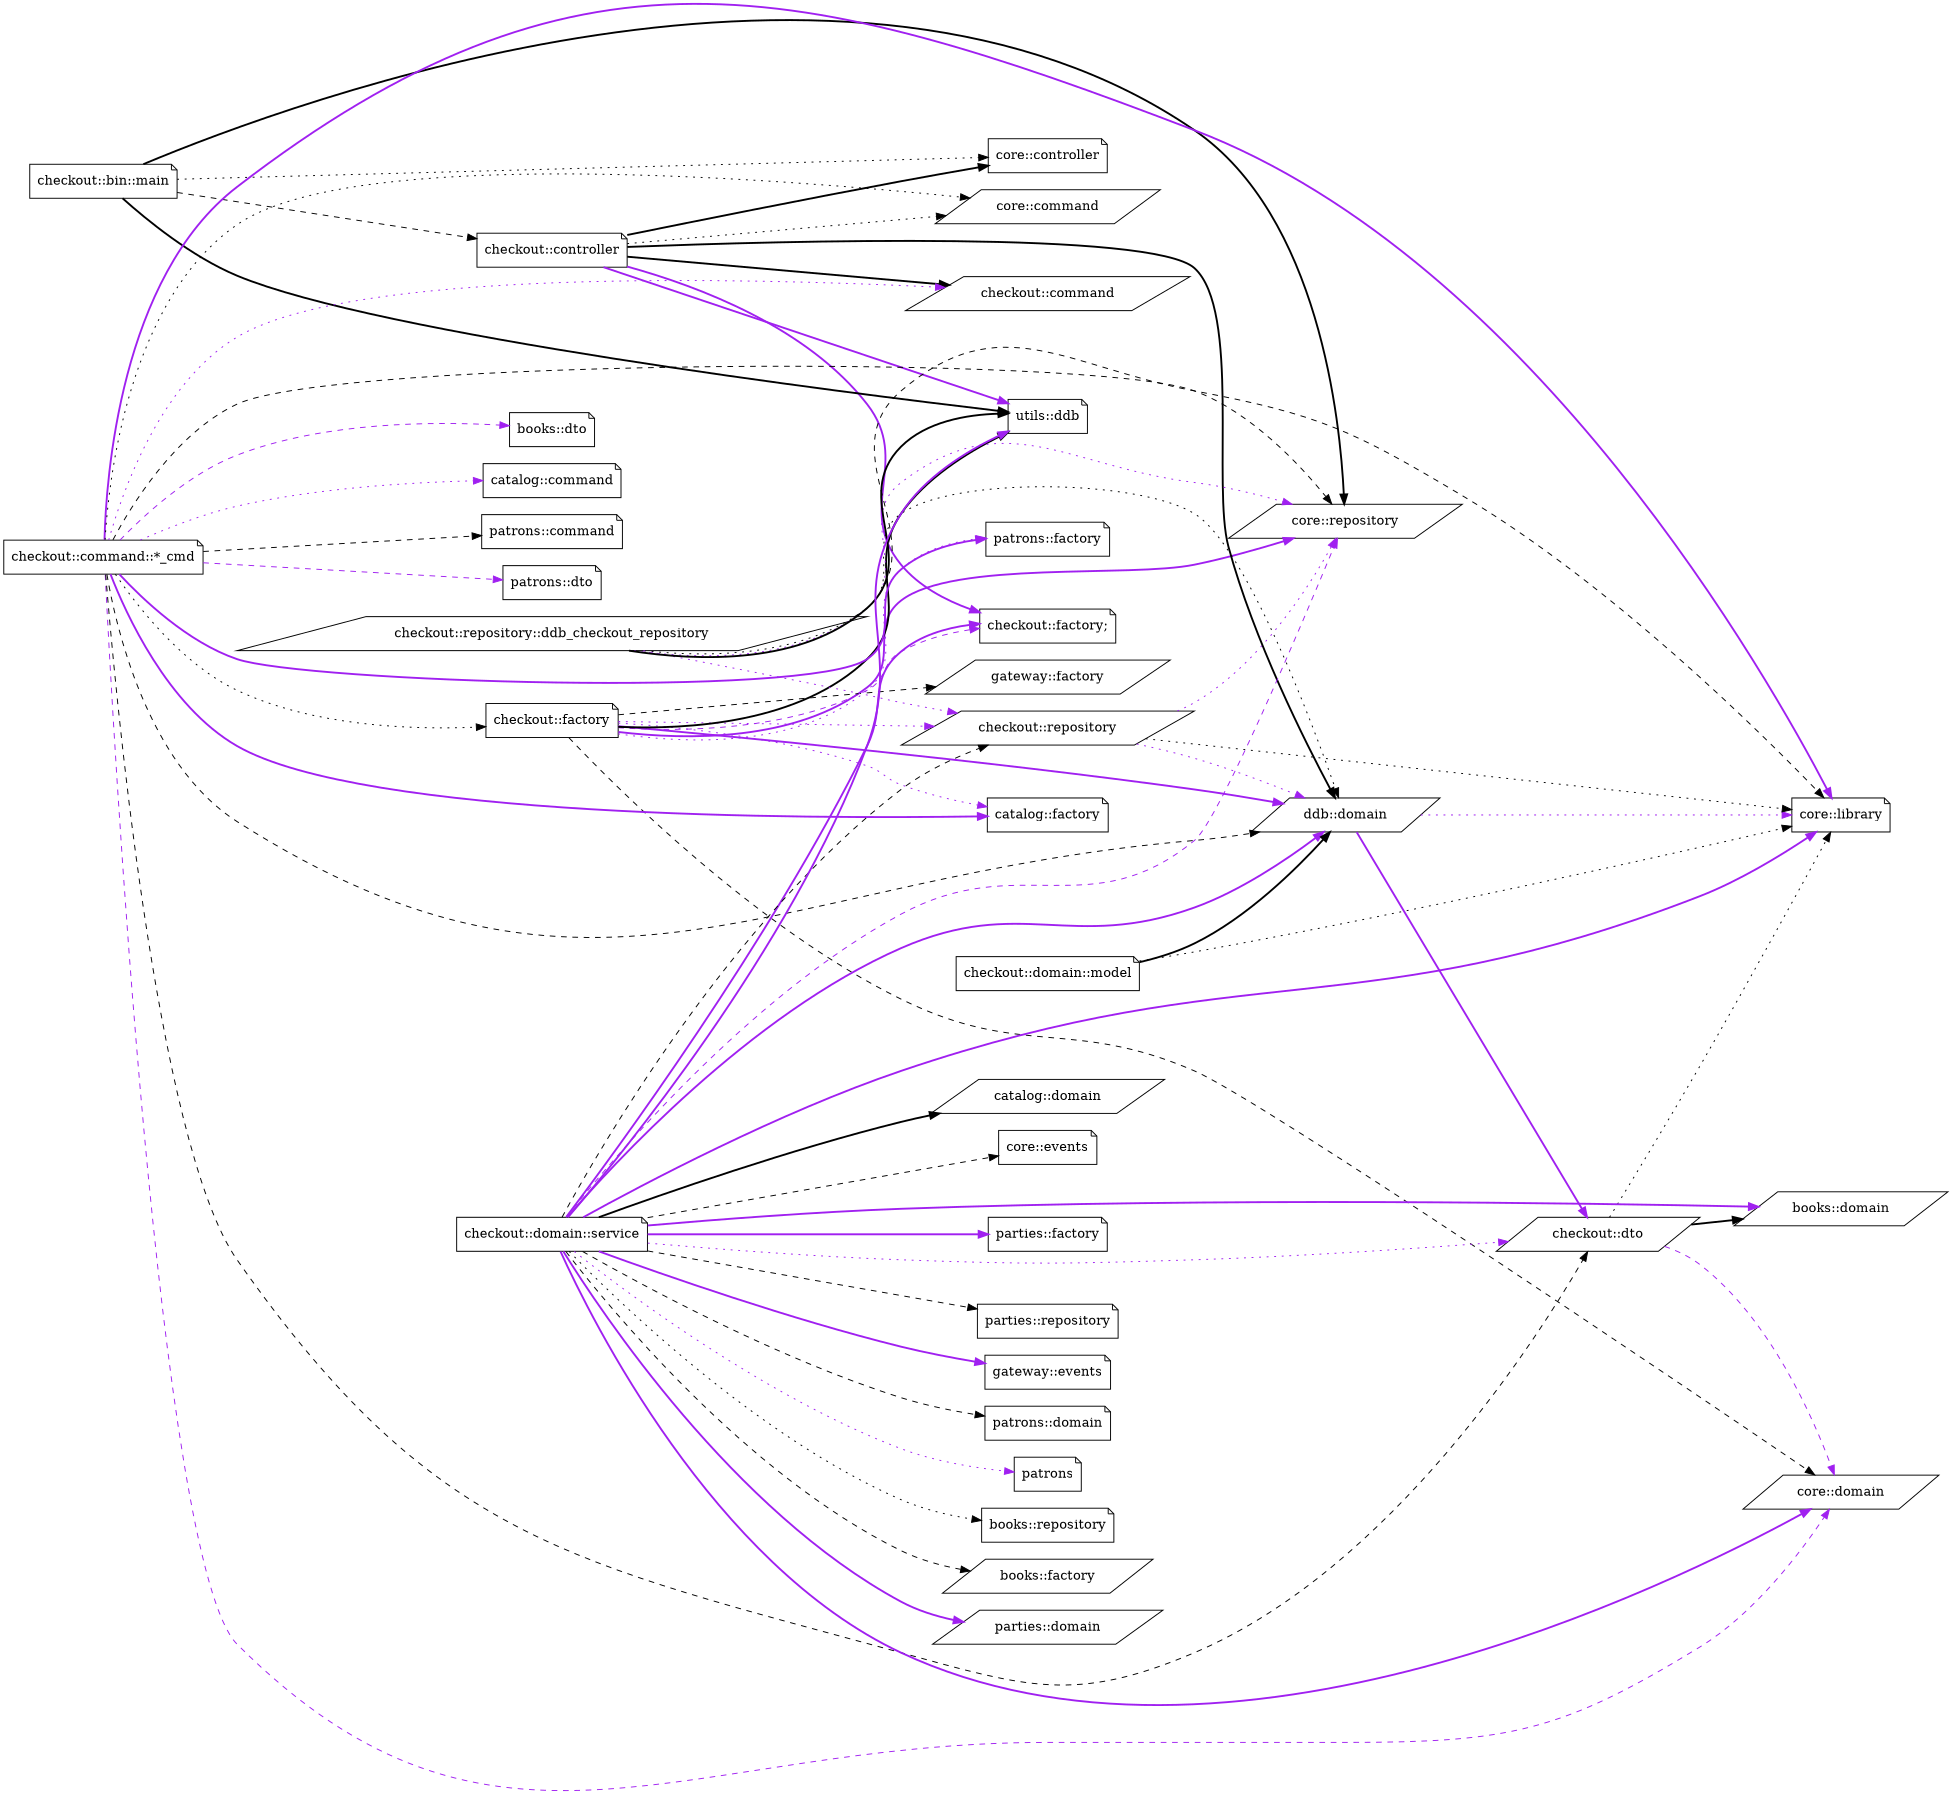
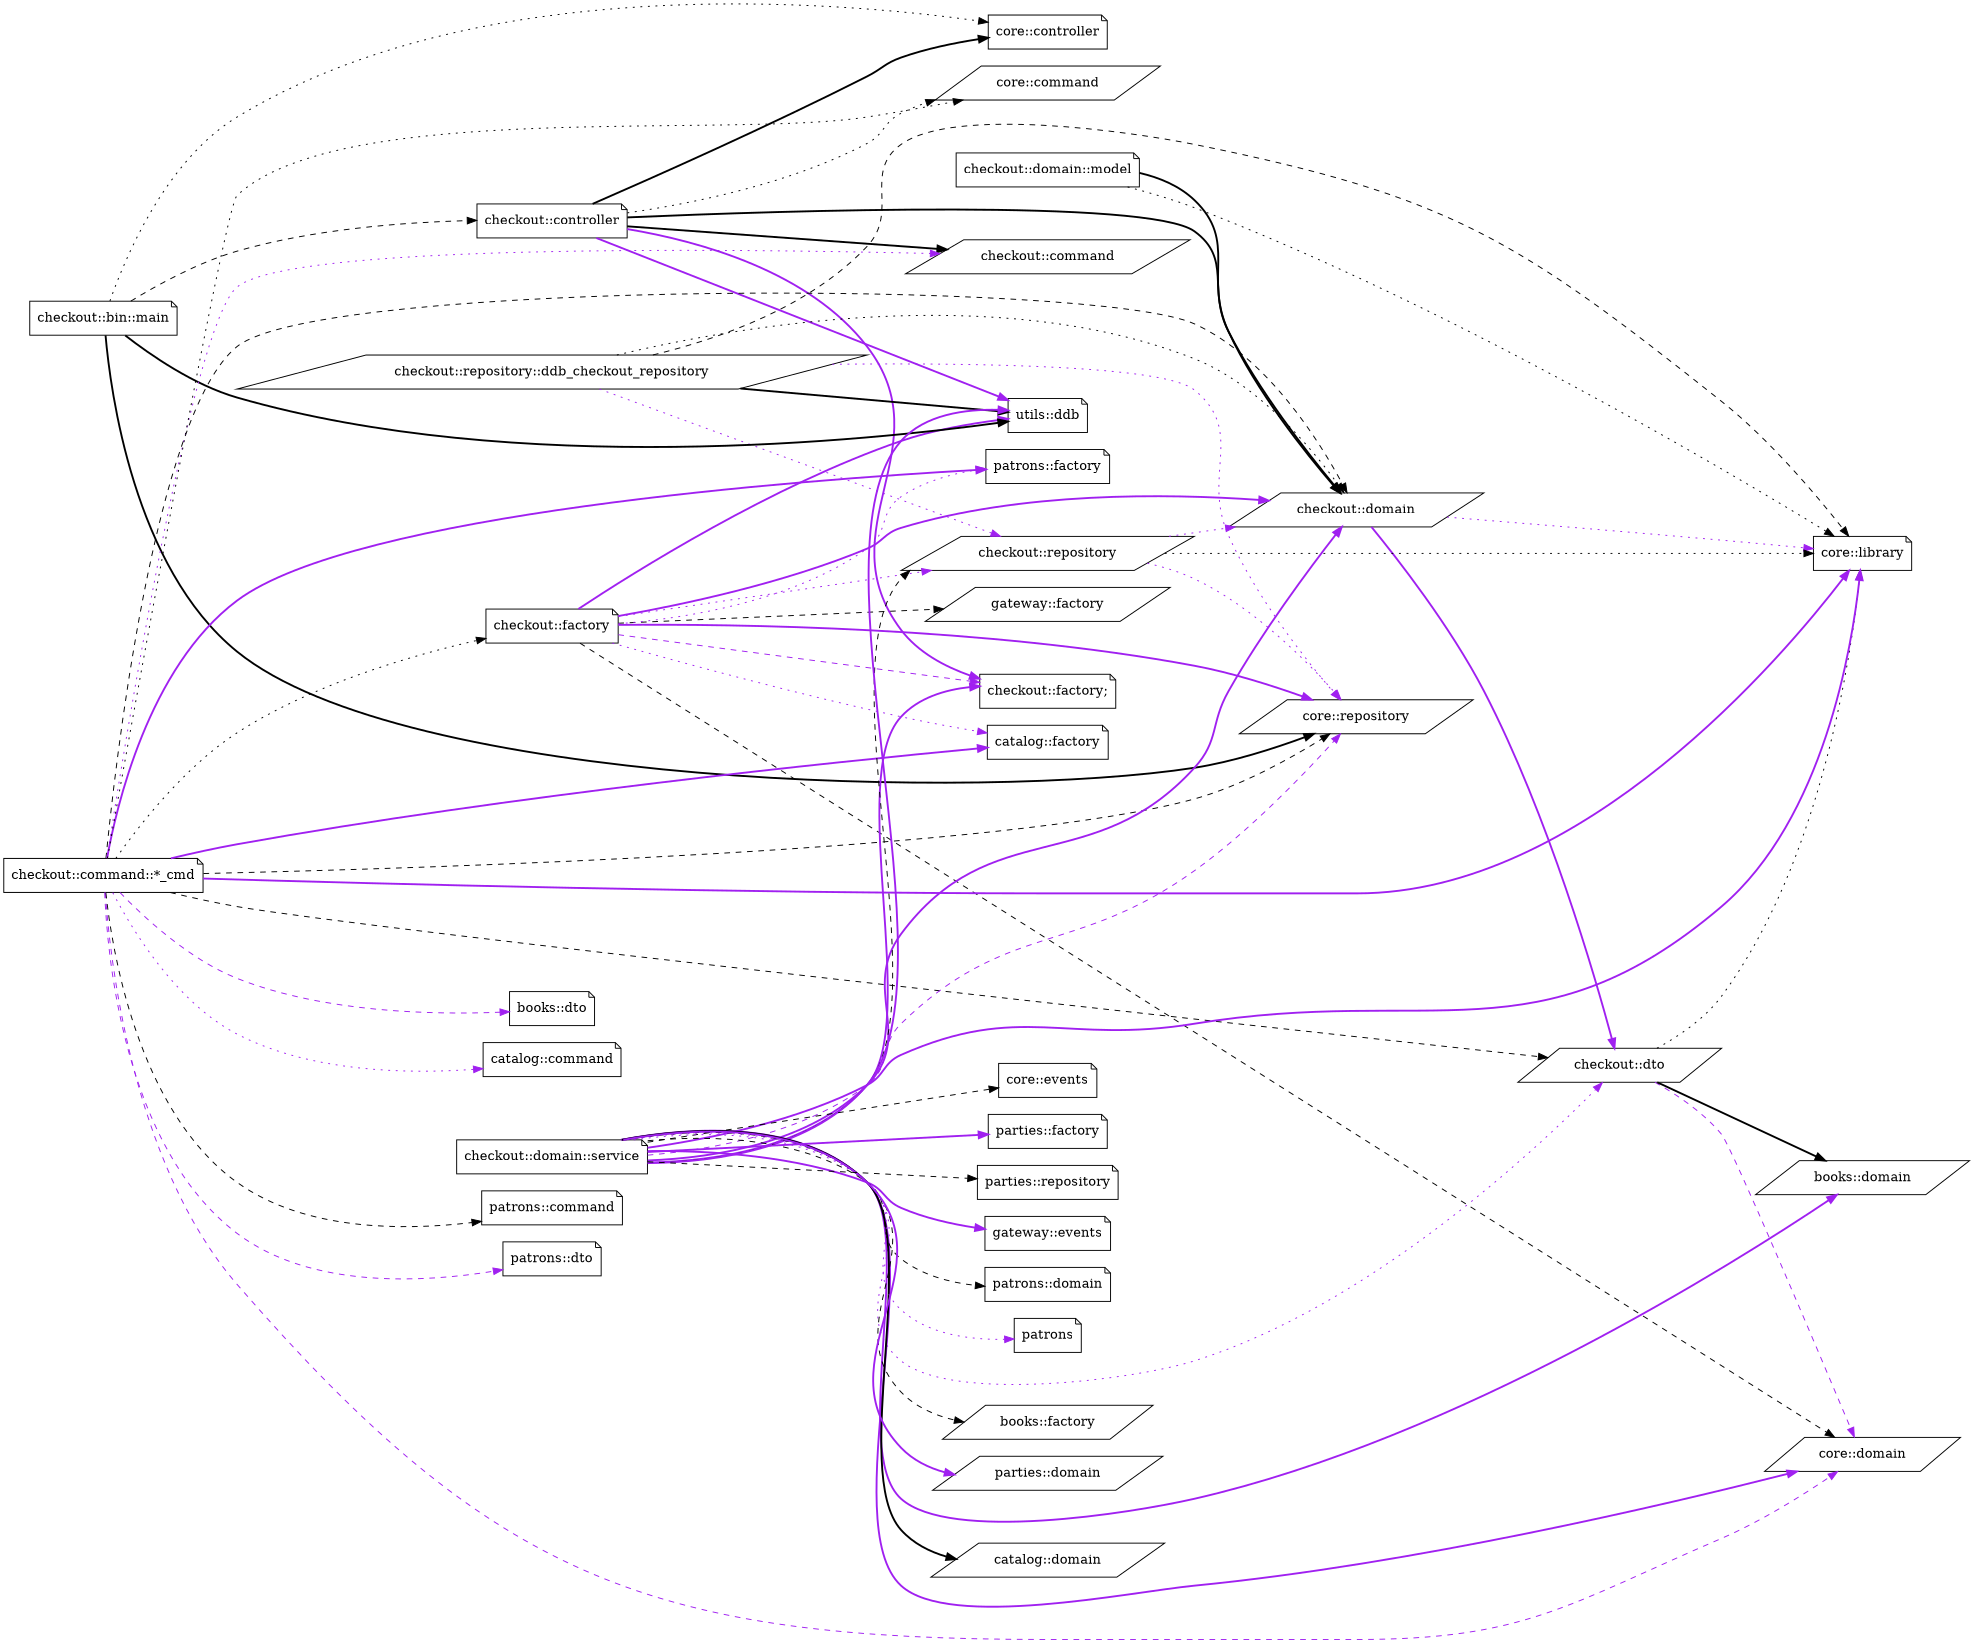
edge "checkout::factory" -> "utils::ddb": color black -> purple
node "ddb::domain": label "ddb::domain" -> "checkout::domain"
node "books::repository": removed
